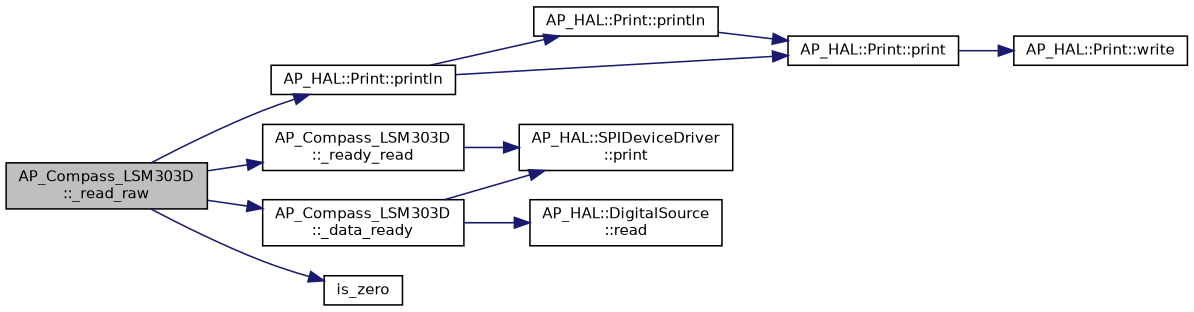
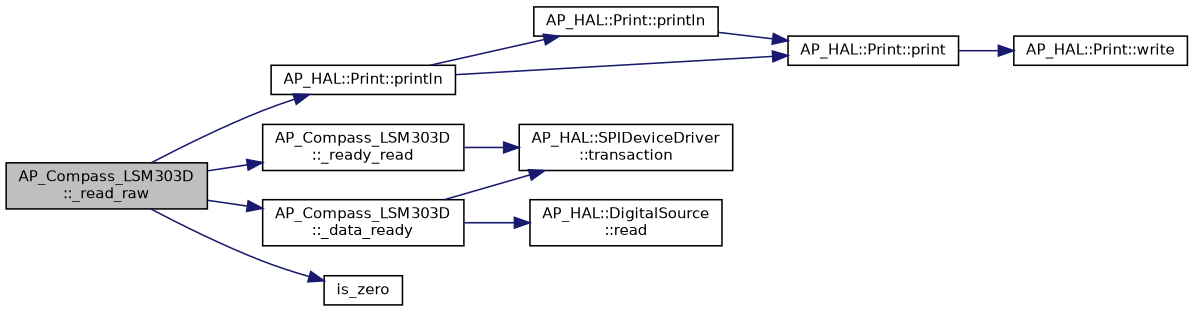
node "AP_HAL::SPIDeviceDriver ::print": label "AP_HAL::SPIDeviceDriver ::print" -> "AP_HAL::SPIDeviceDriver ::transaction"
